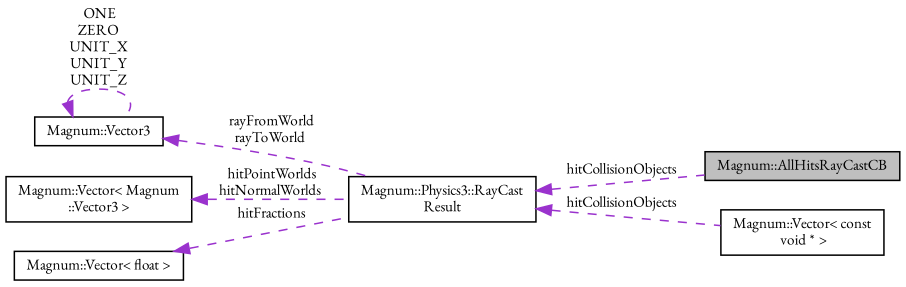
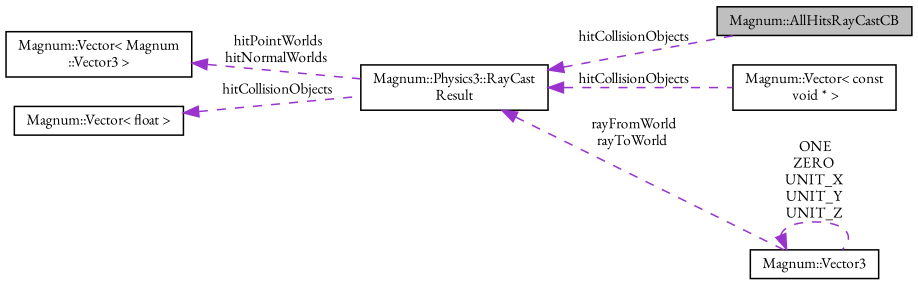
edge "Magnum::Physics3::RayCast Result" -> "Magnum::Vector3": reversed
edge "Magnum::Physics3::RayCast Result" -> "Magnum::Vector< float >": label " hitFractions" -> " hitCollisionObjects"
